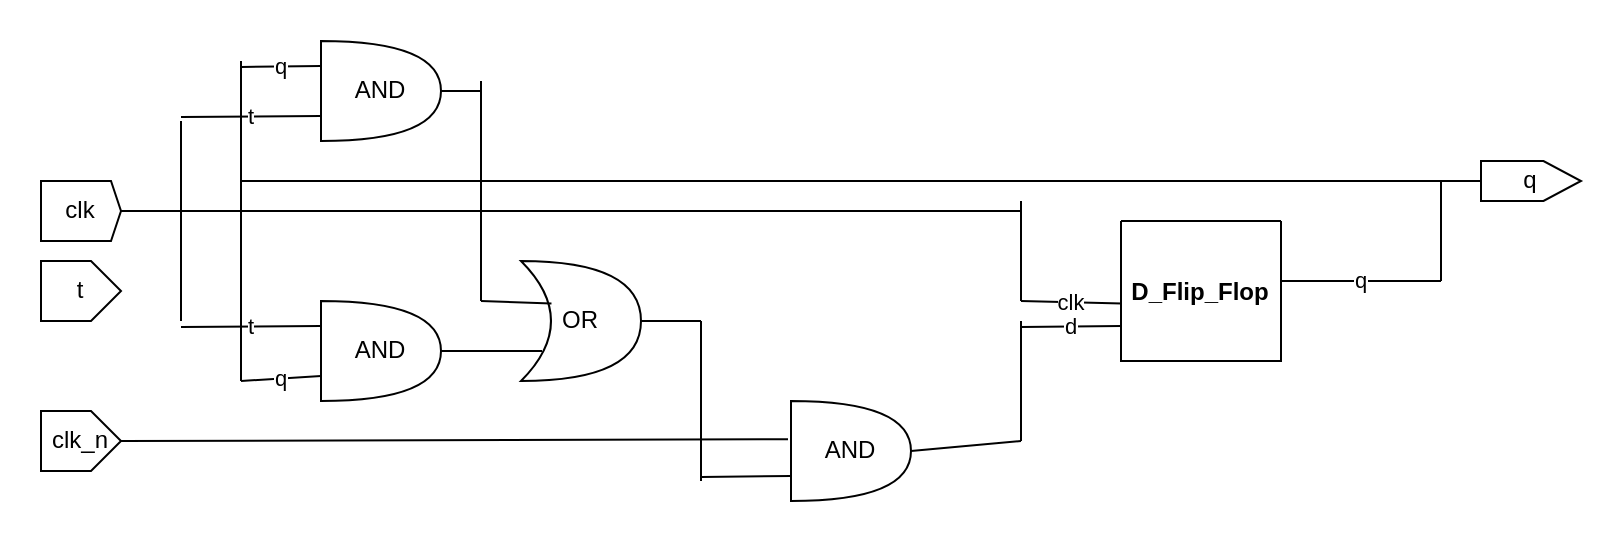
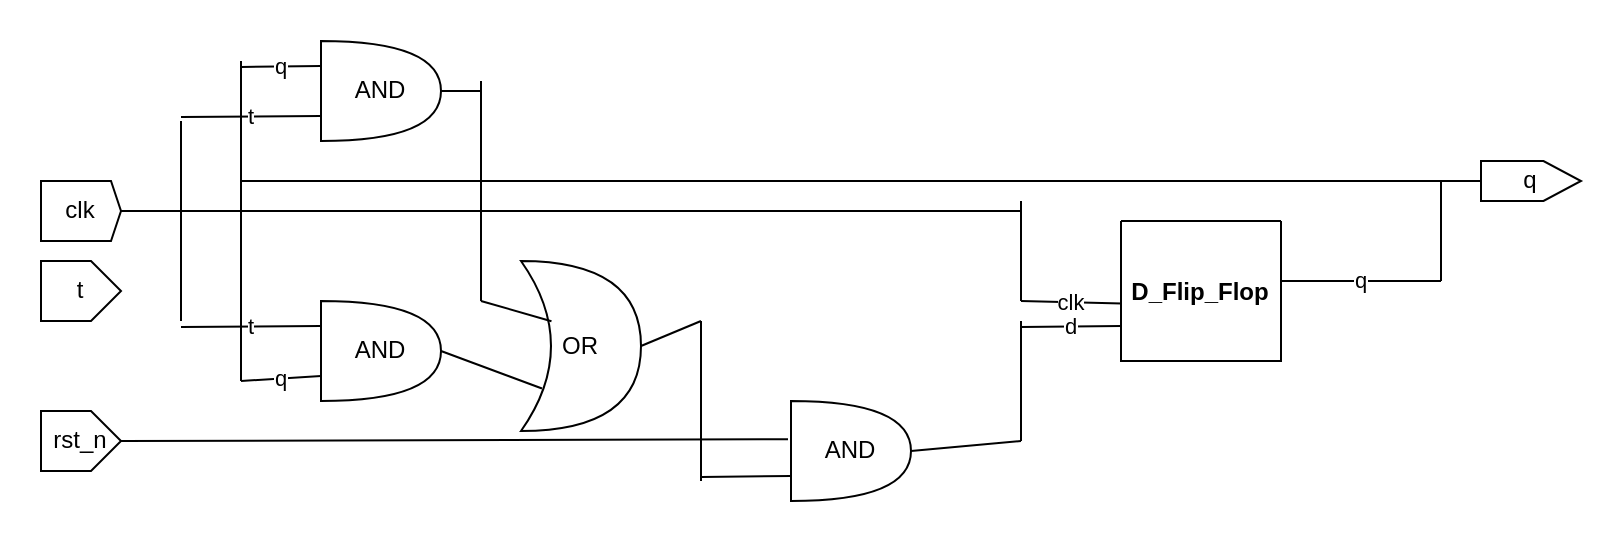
node "OR": size 120x120 -> 120x170
node "clk_n": label "clk_n" -> "rst_n"
